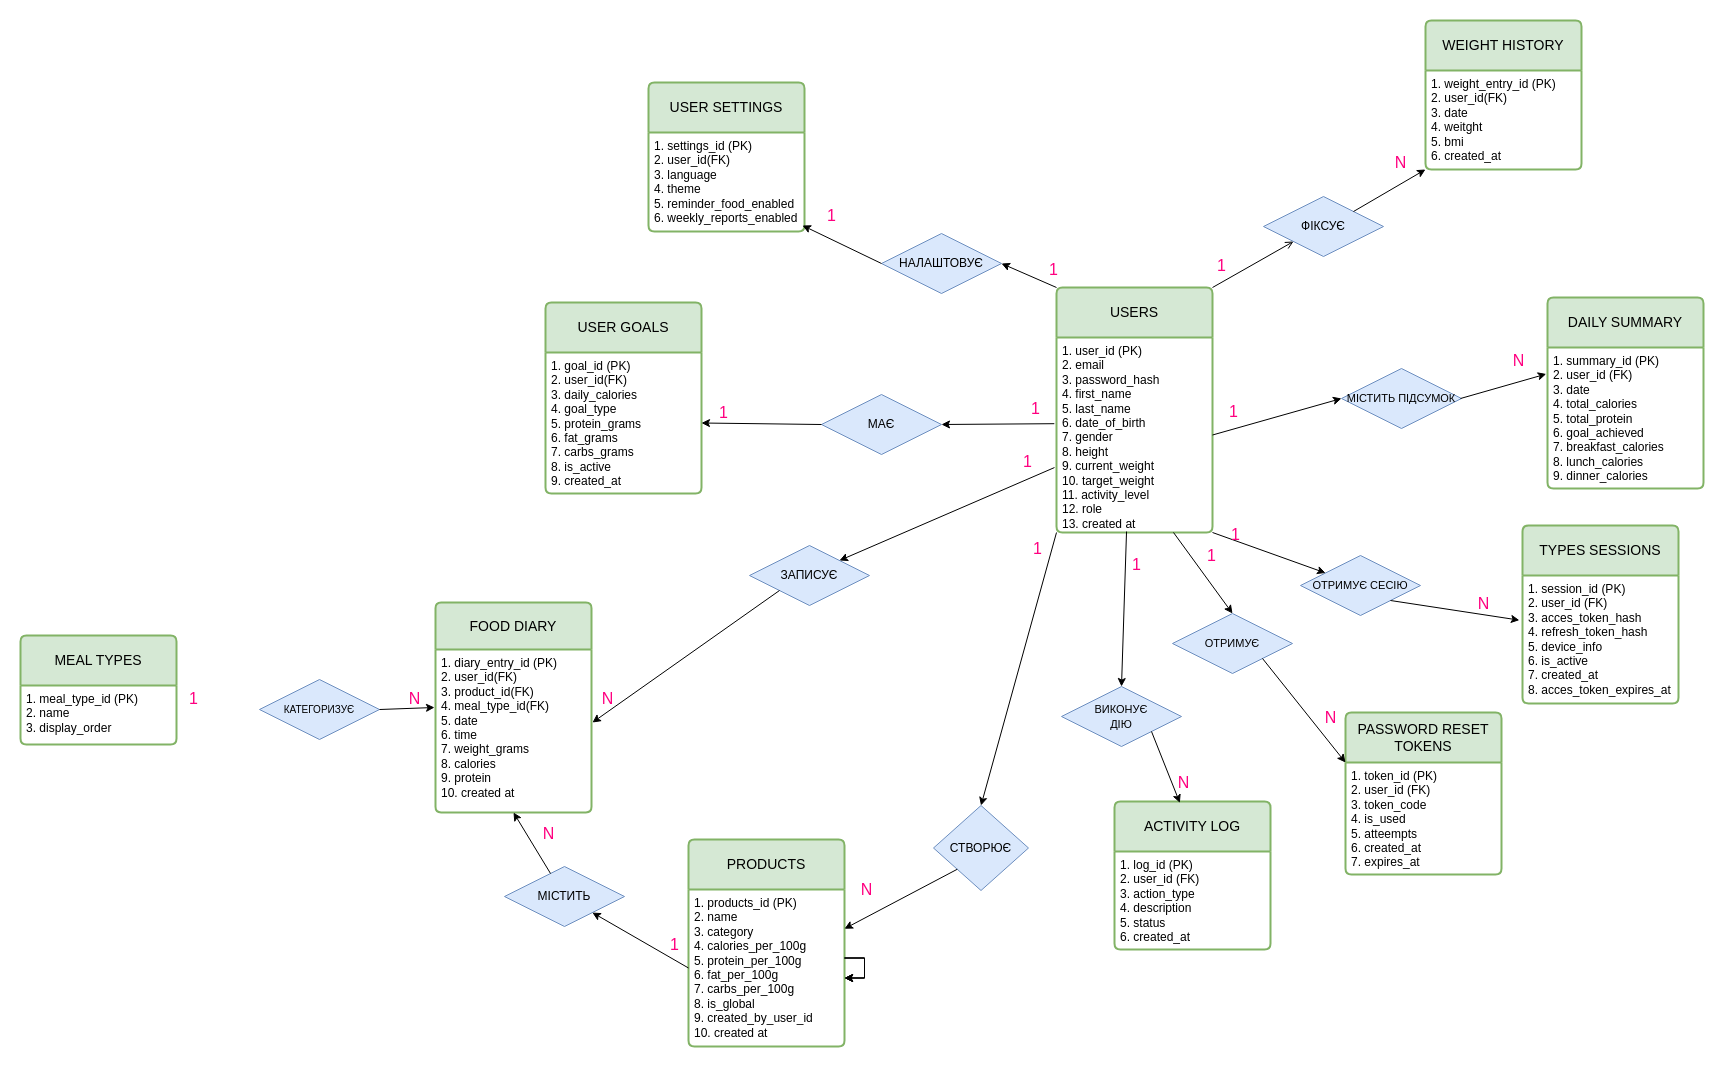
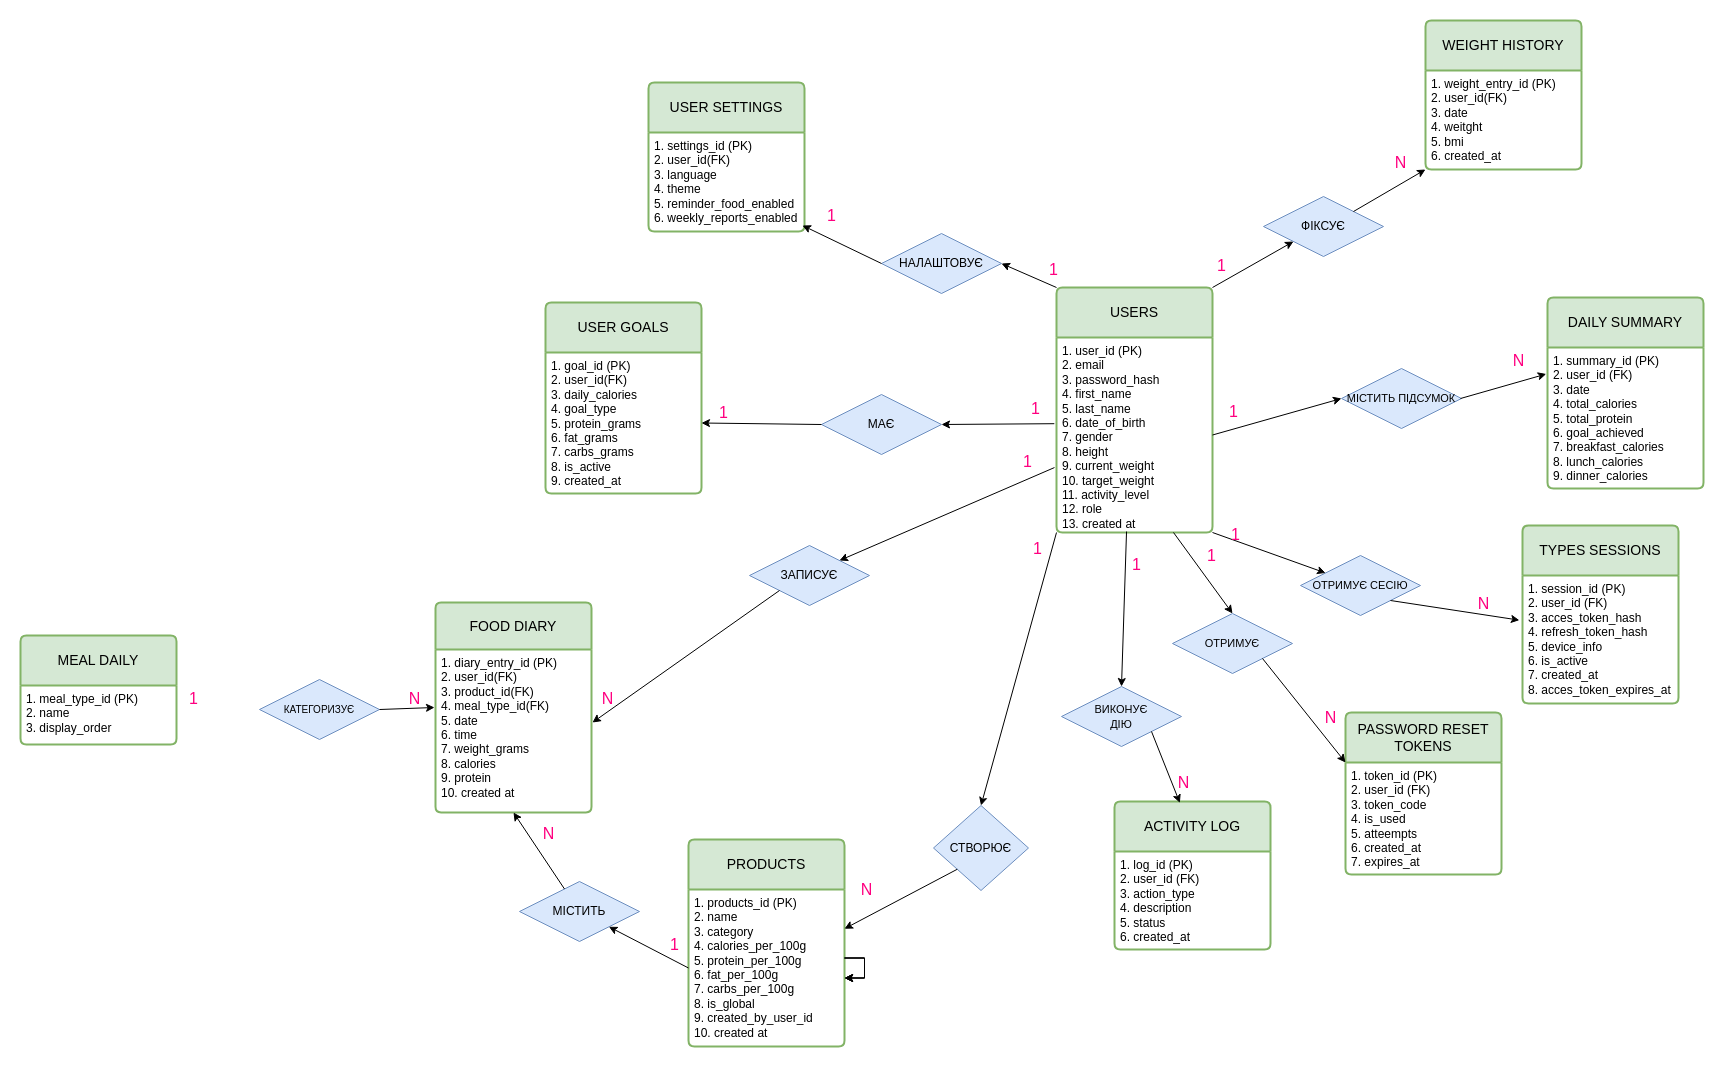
edge "USERS" -> "ФІКСУЄ": arrowhead open -> classic
node "MEAL TYPES": label "MEAL TYPES" -> "MEAL DAILY"
node "МІСТИТЬ": moved (565, 897) -> (580, 912)
